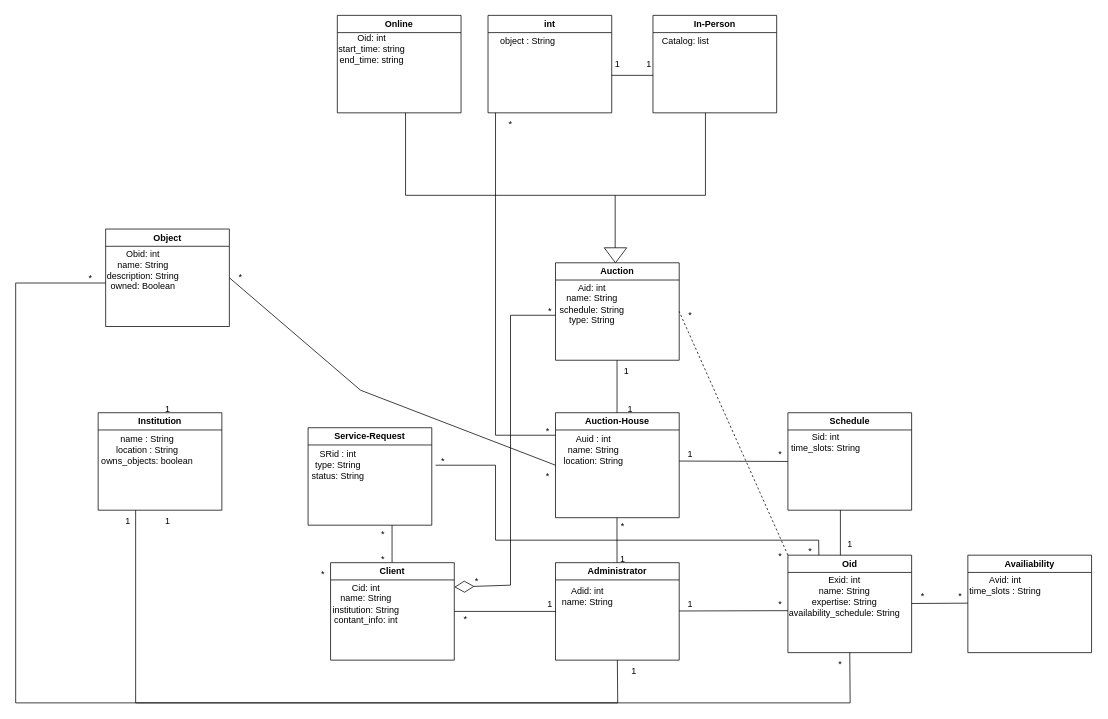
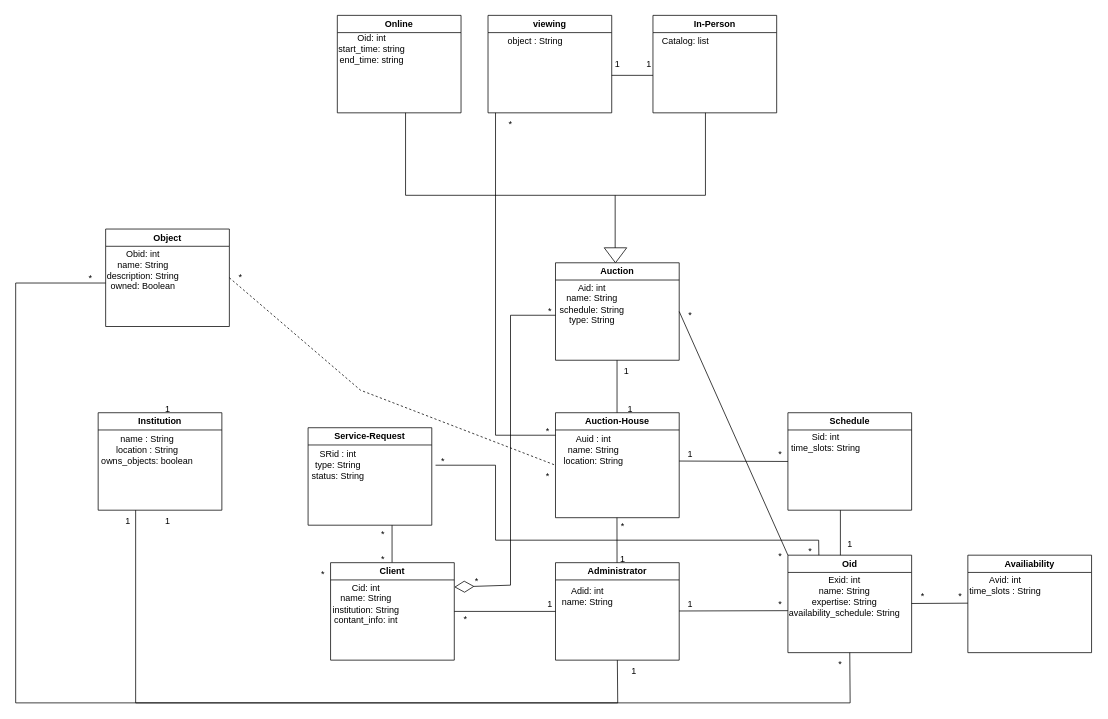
node "int": label "int" -> "viewing"
node "object : String": moved (528, 42) -> (535, 42)
edge "Object" -- "Auction-House": style solid -> dashed
edge "Auction" -- "Oid": style dashed -> solid
